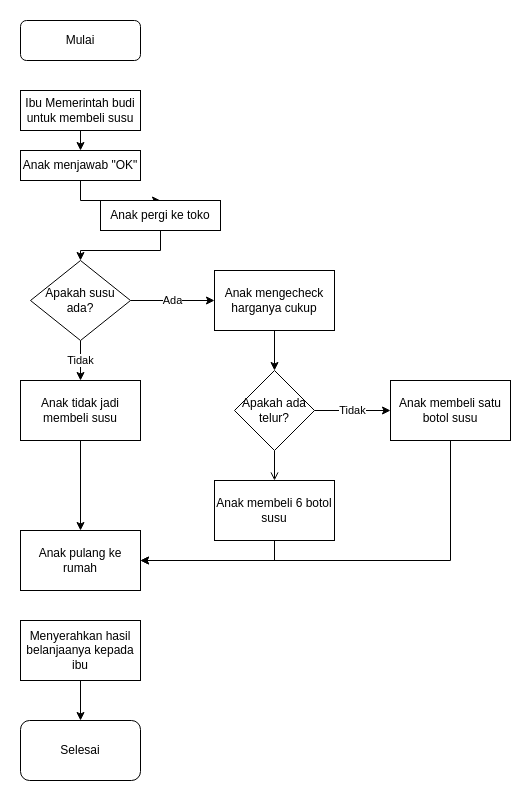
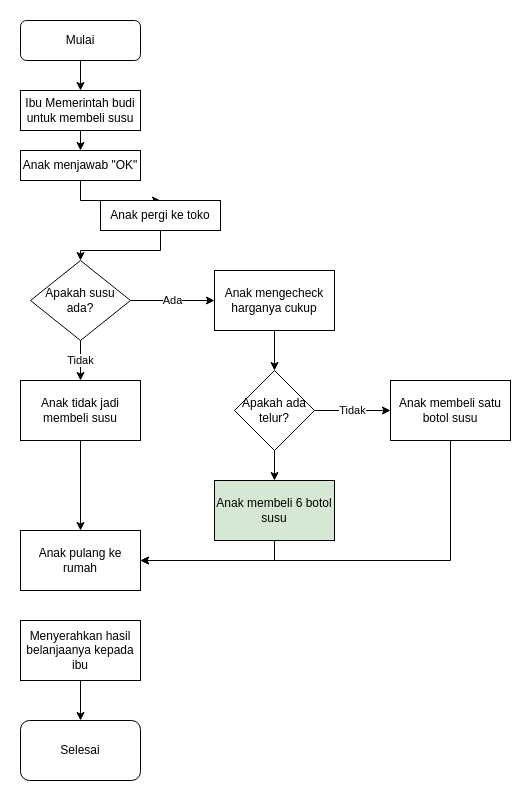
edge "Mulai" -> "Ibu Memerintah budi untuk membeli susu": added
edge "Apakah ada telur?" -> "Anak membeli 6 botol susu": arrowhead open -> classic
node "Anak membeli 6 botol susu": fillcolor #ffffff -> #d5e8d4
